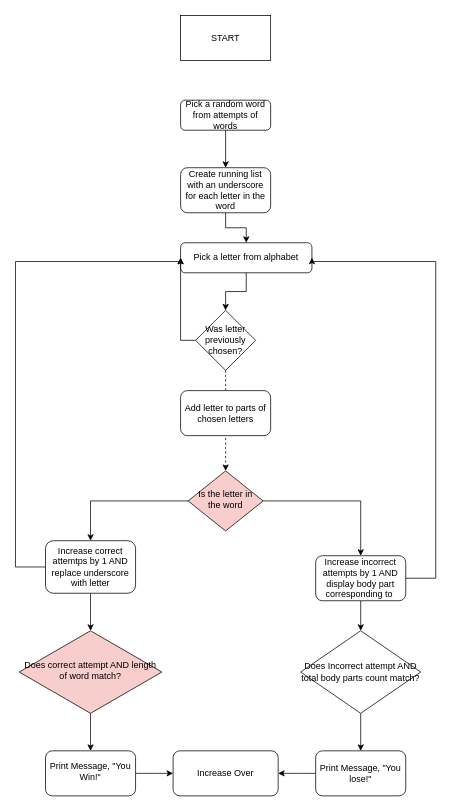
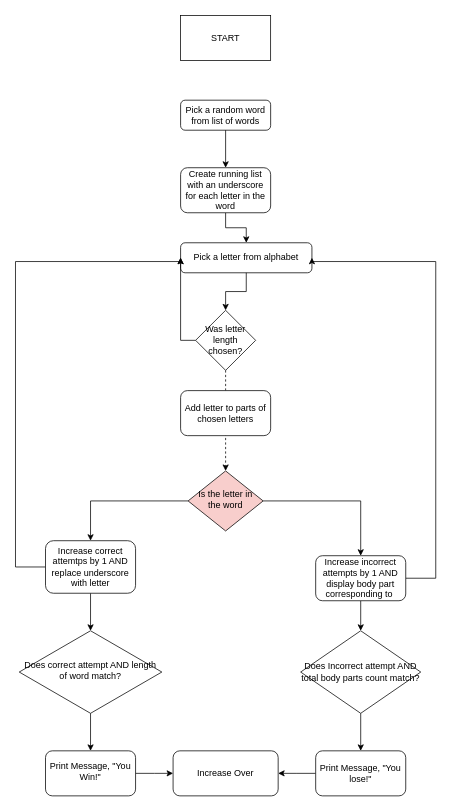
node "Pick a random word from attempts of words": label "Pick a random word from attempts of words" -> "Pick a random word from list of words"
node "Was letter previously chosen?": label "Was letter previously chosen?" -> "Was letter length chosen?"
node "Does correct attempt AND length of word match?": fillcolor #f8cecc -> #ffffff
